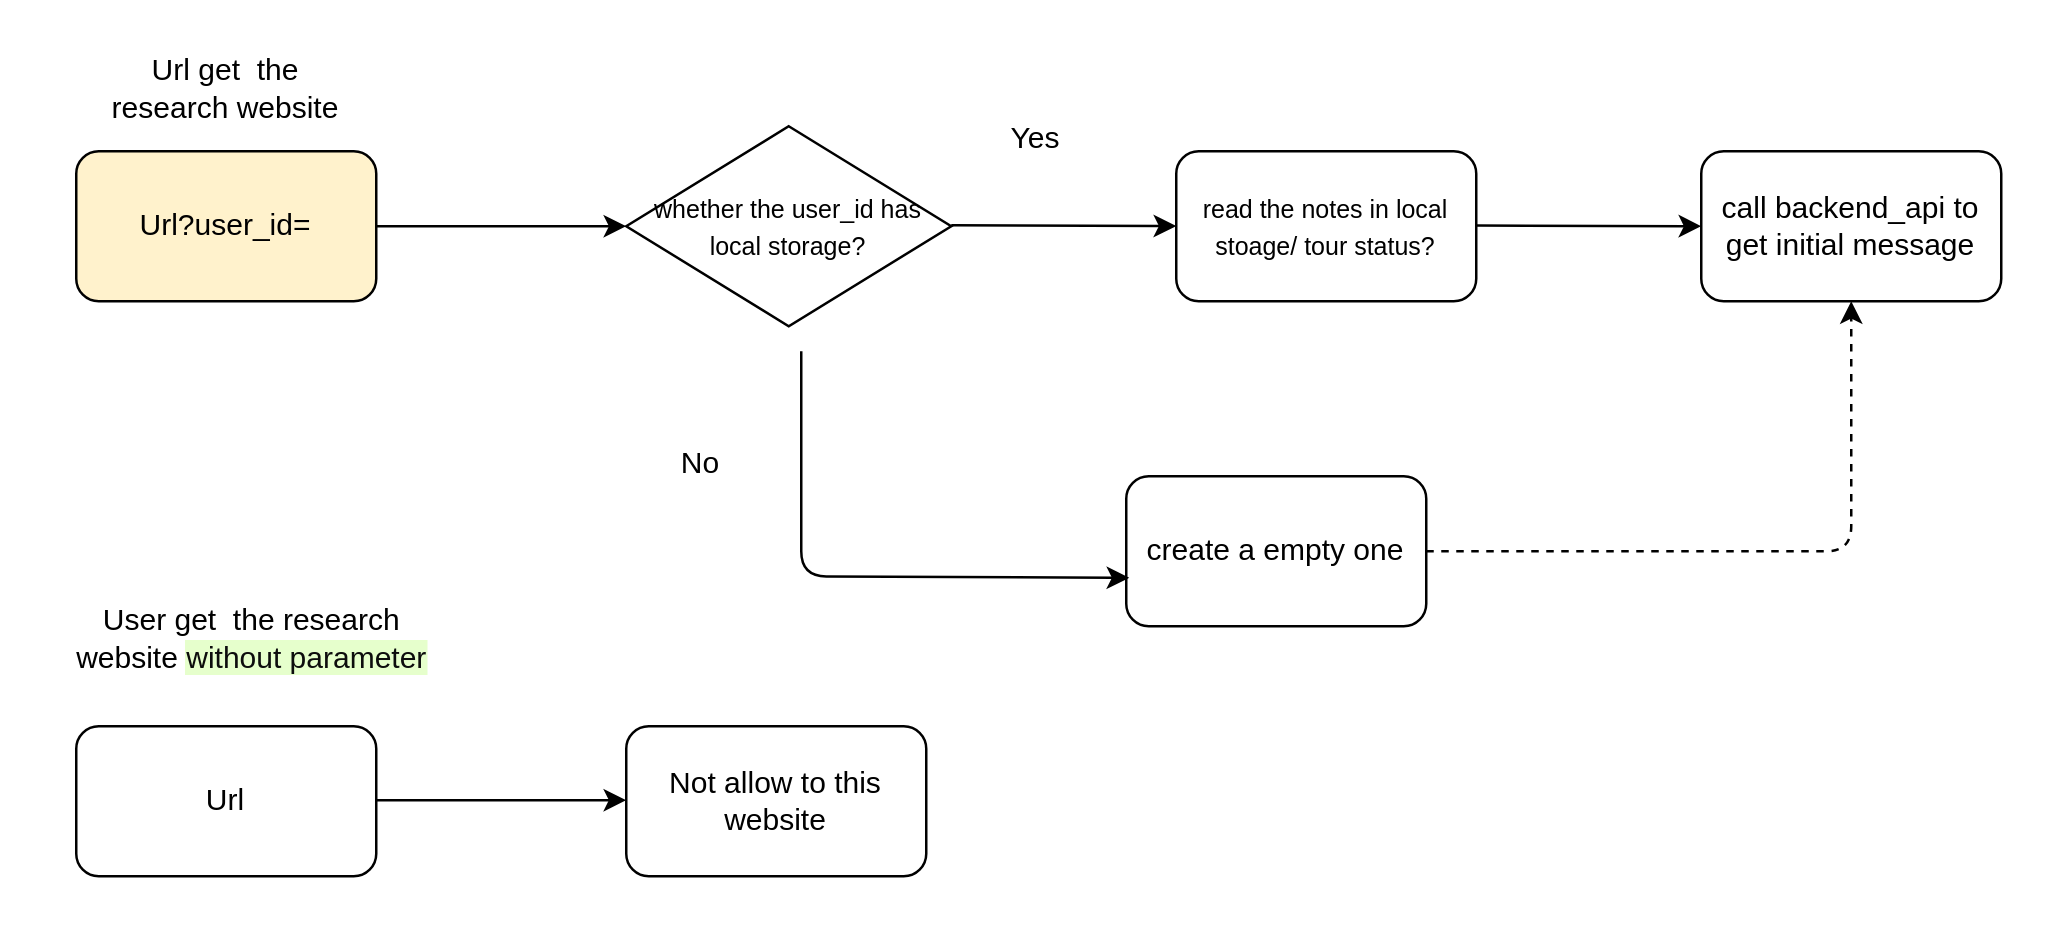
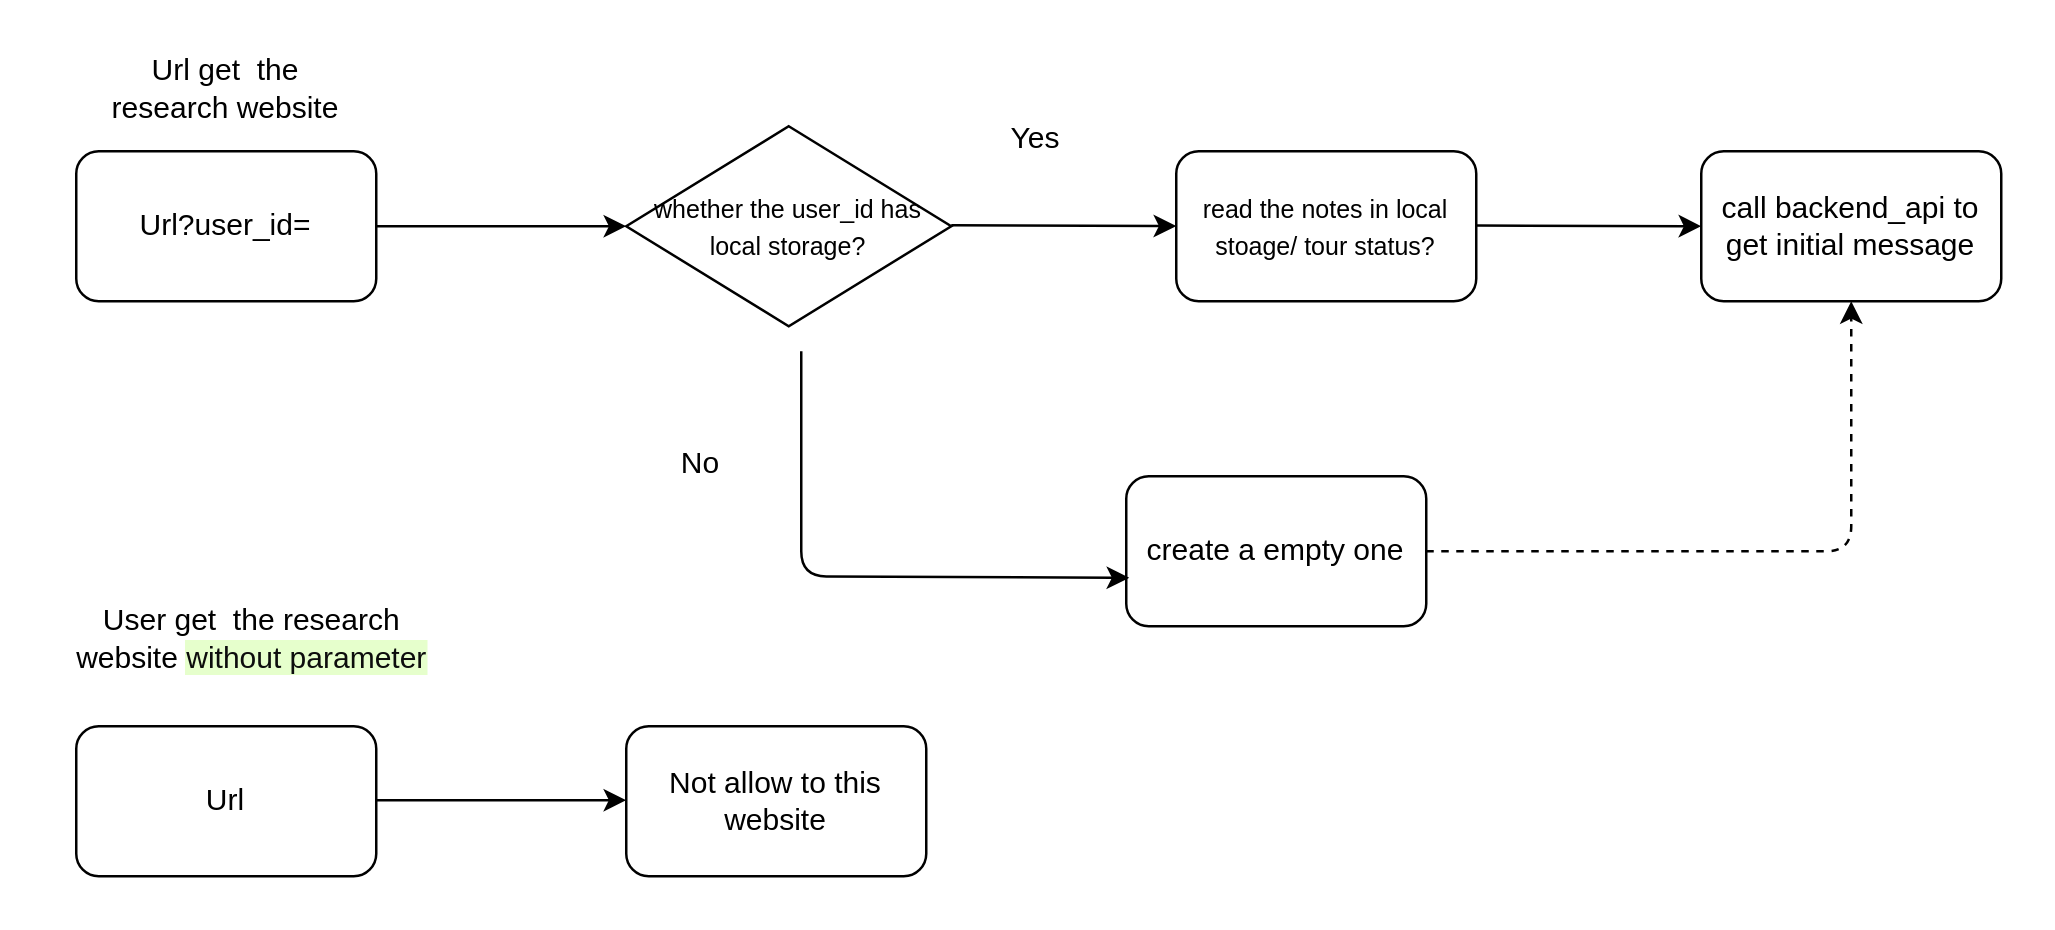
node "Url?user_id=": fillcolor #fff2cc -> #ffffff
